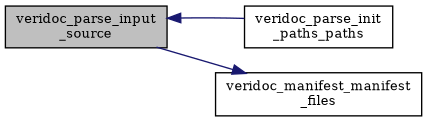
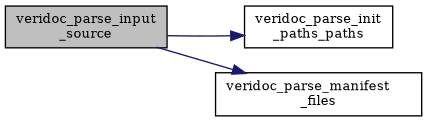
edge "veridoc_parse_init _paths_paths" -> "veridoc_parse_input _source": reversed
node "veridoc_manifest_manifest _files": label "veridoc_manifest_manifest _files" -> "veridoc_parse_manifest _files"
